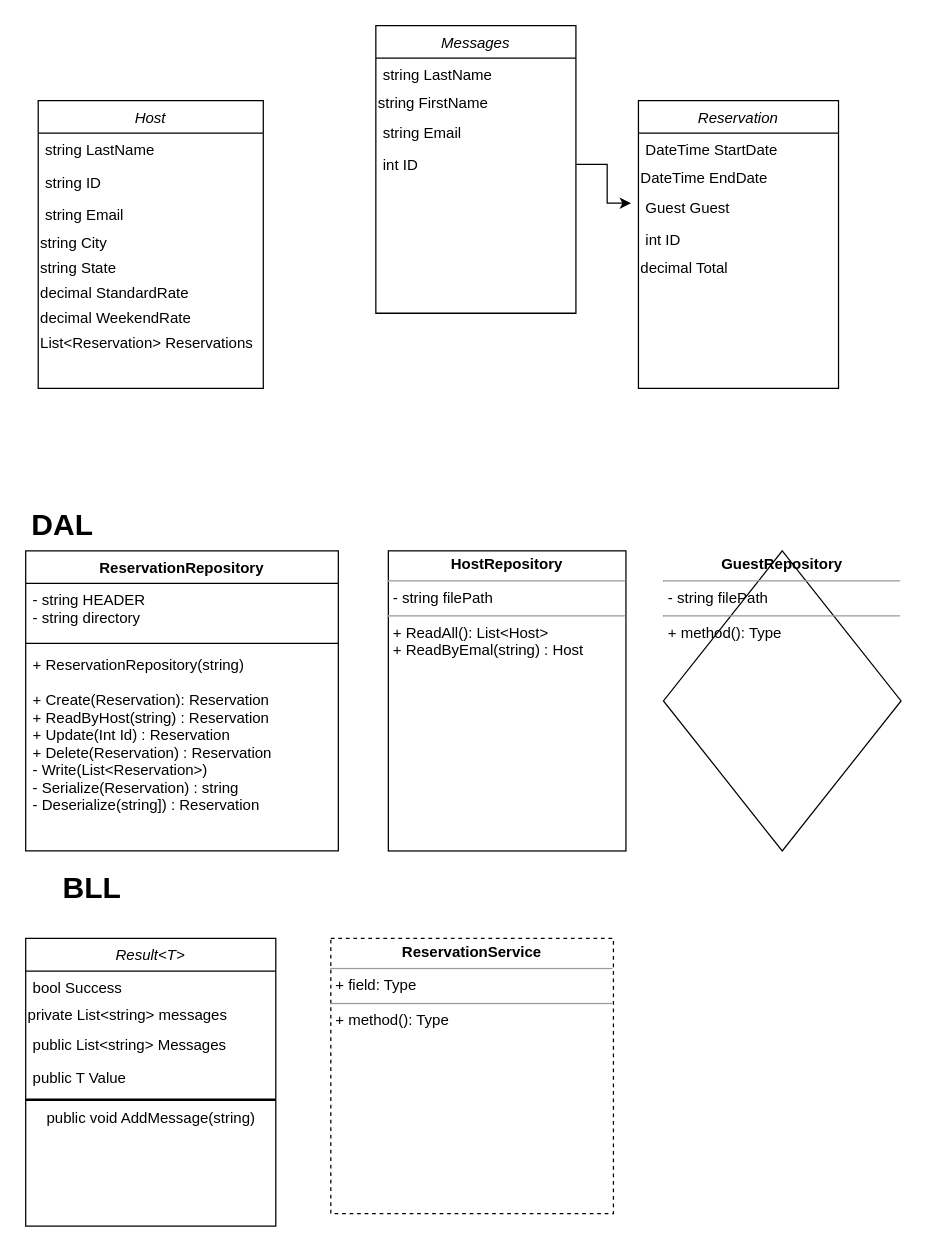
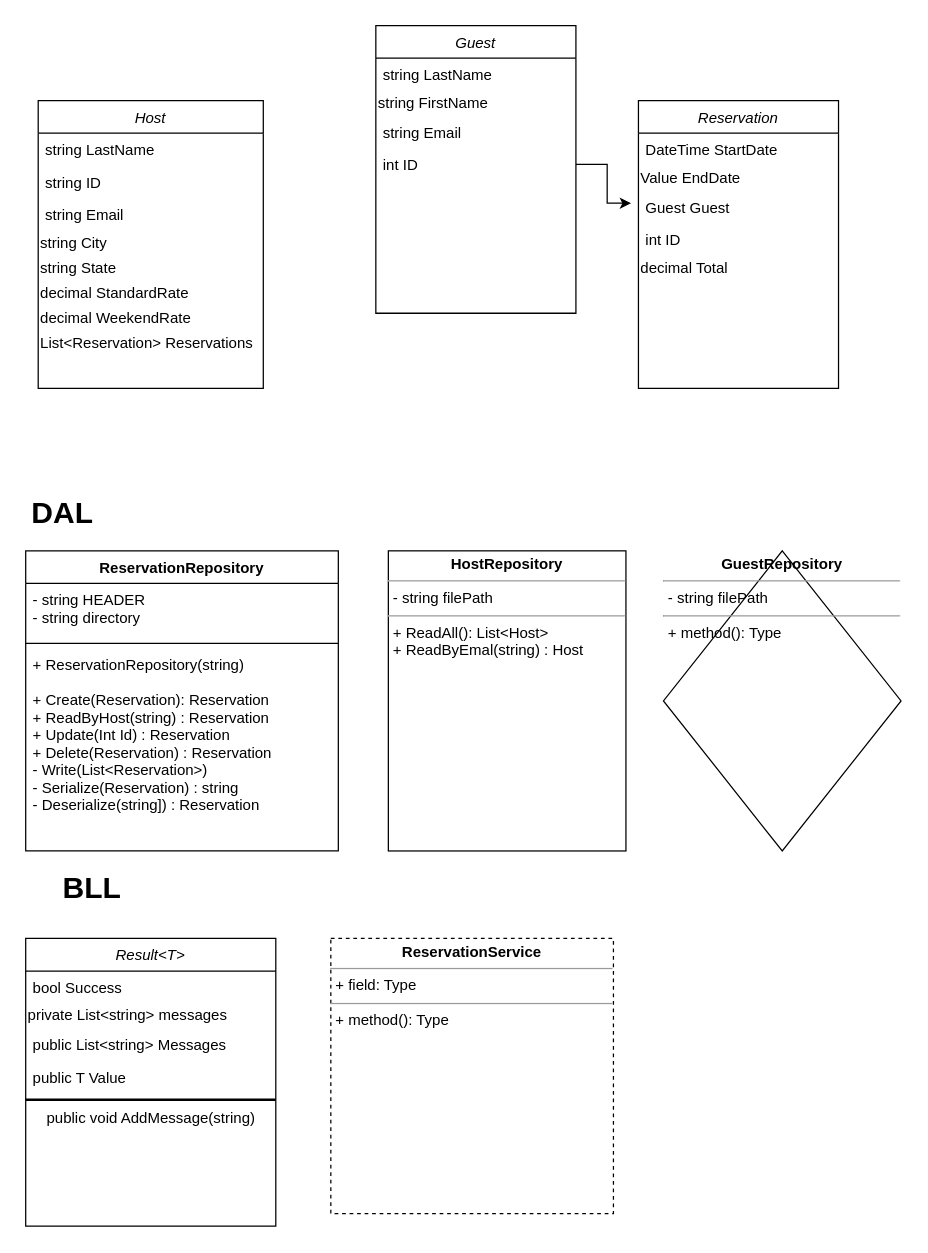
node "Messages": label "Messages" -> "Guest"
node "DateTime EndDate": label "DateTime EndDate" -> "Value EndDate"
node "DAL": moved (144, 526) -> (144, 513)
